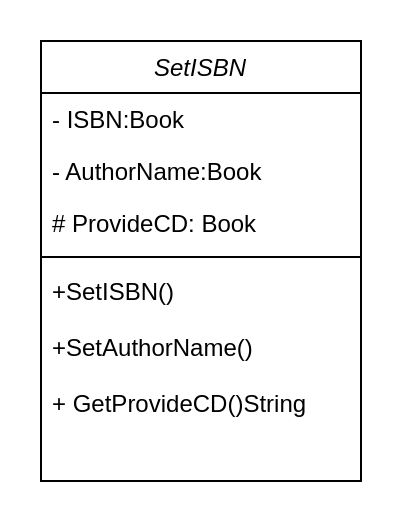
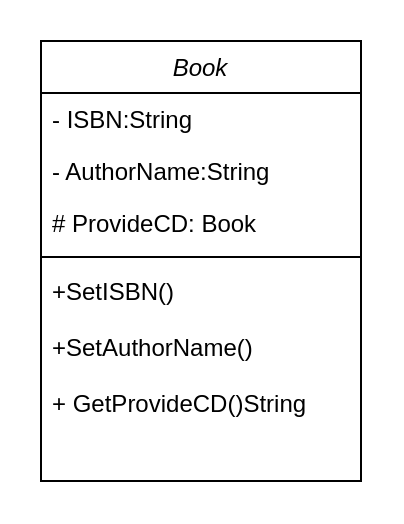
node "SetISBN": label "SetISBN" -> "Book"
node "- ISBN:Book": label "- ISBN:Book" -> "- ISBN:String"
node "- AuthorName:Book": label "- AuthorName:Book" -> "- AuthorName:String"
